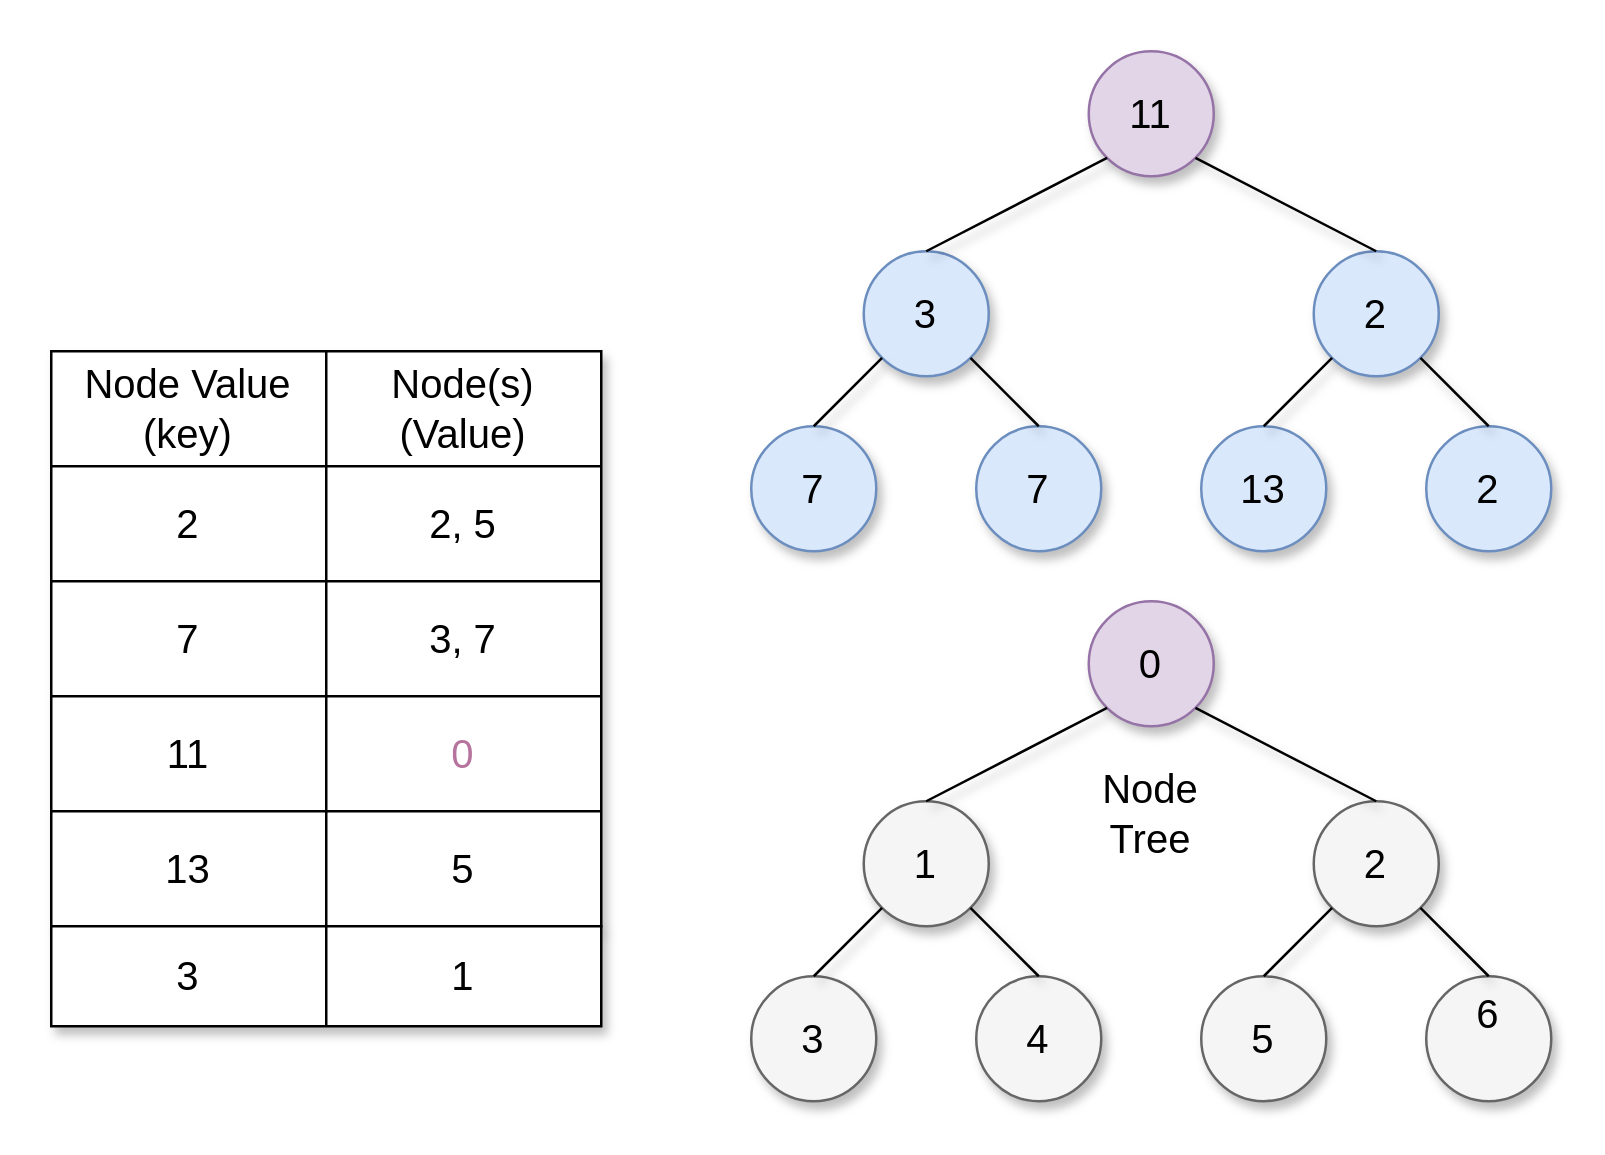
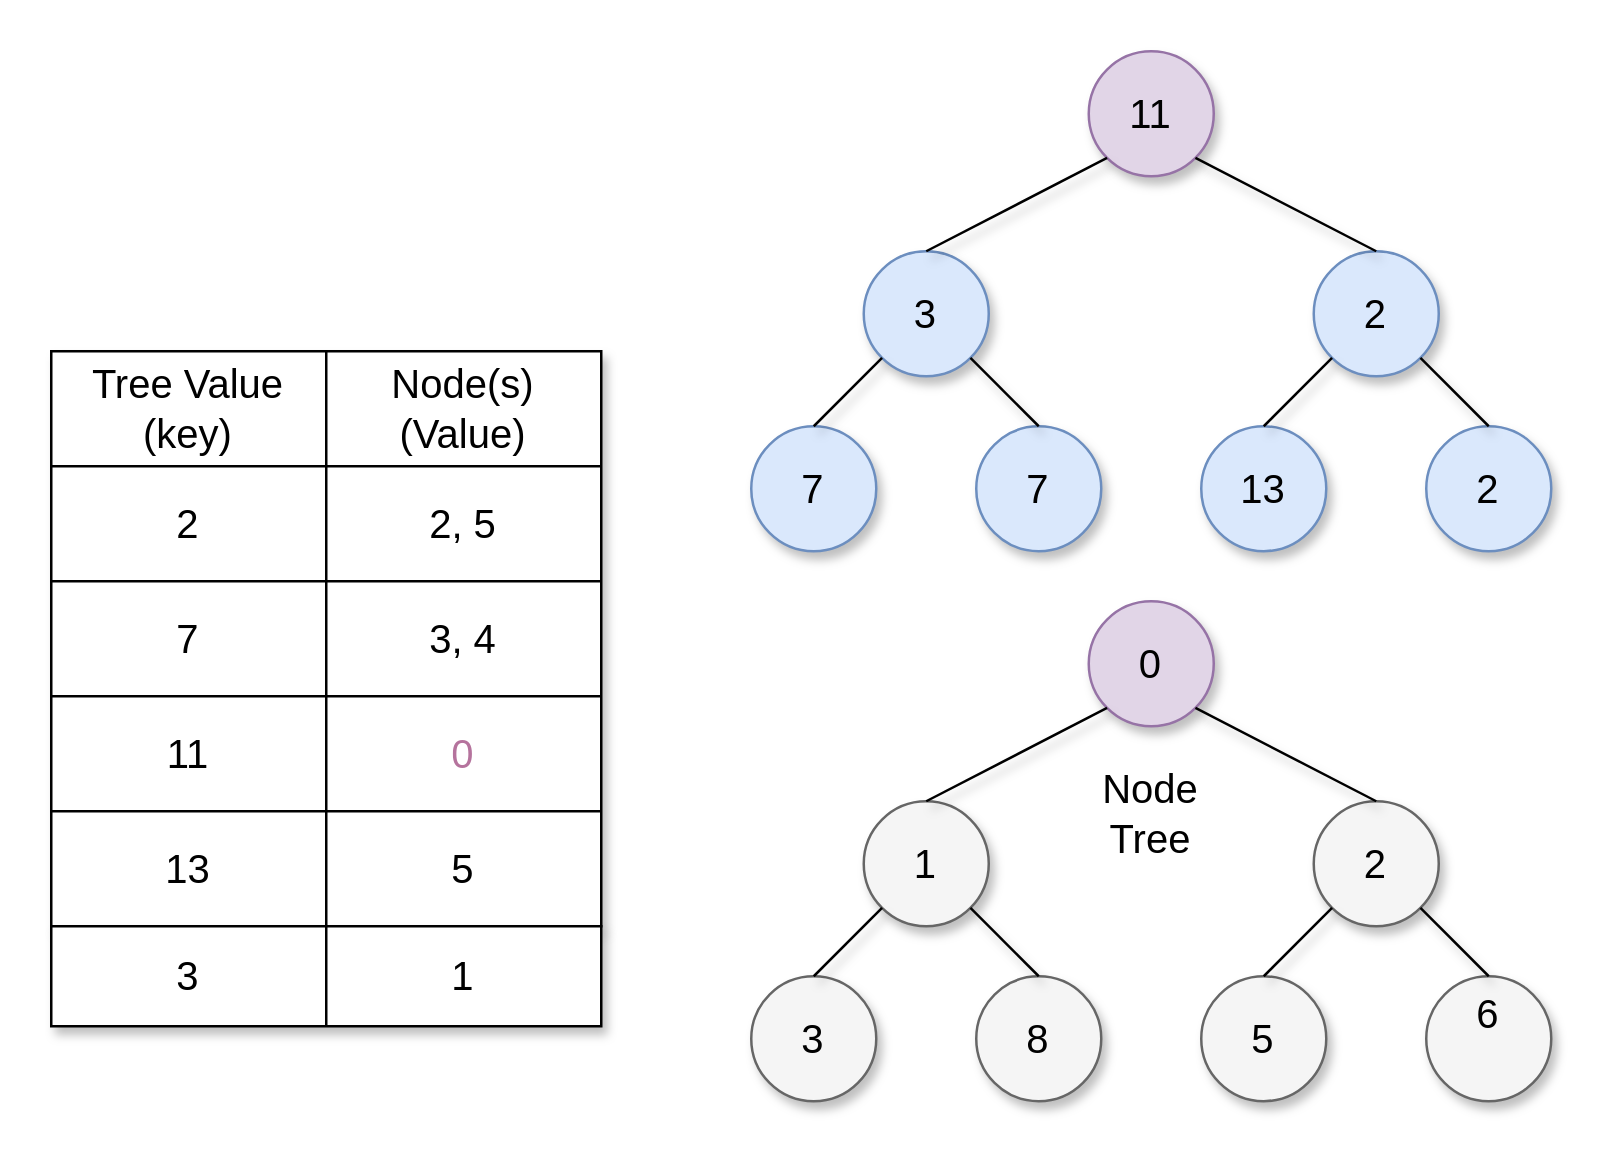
node "Node Value(key)": label "Node Value(key)" -> "Tree Value(key)"
node "3, 7": label "3, 7" -> "3, 4"
node "4": label "4" -> "8"
